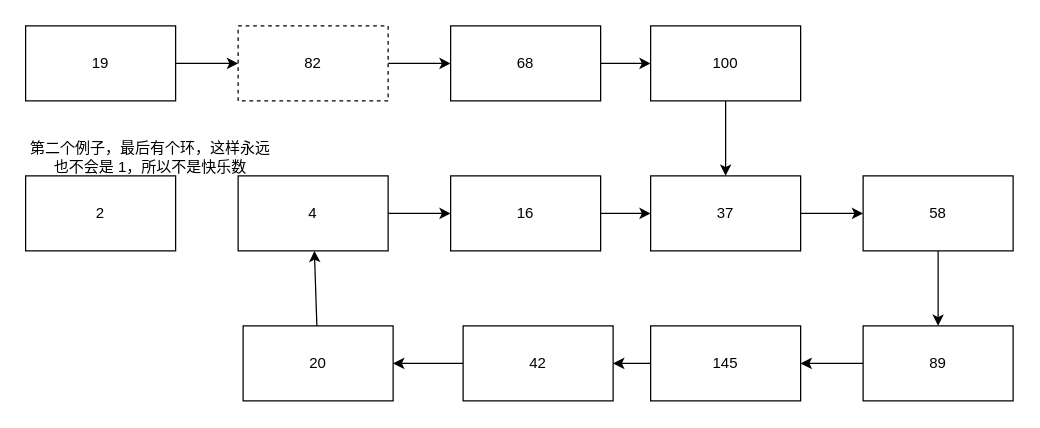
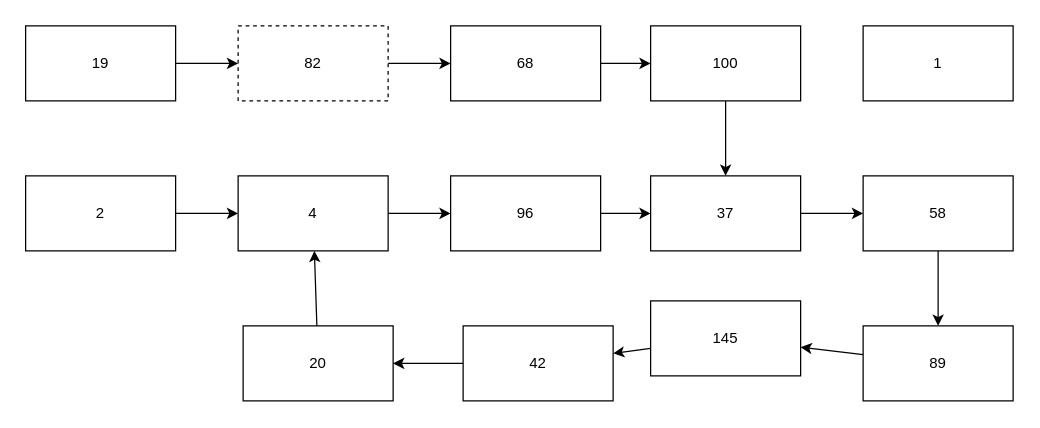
node "1": added
node "第二个例子，最后有个环，这样永远也不会是 1，所以不是快乐数": removed
edge "2" -> "4": added
node "16": label "16" -> "96"
node "145": moved (726, 363) -> (726, 338)
